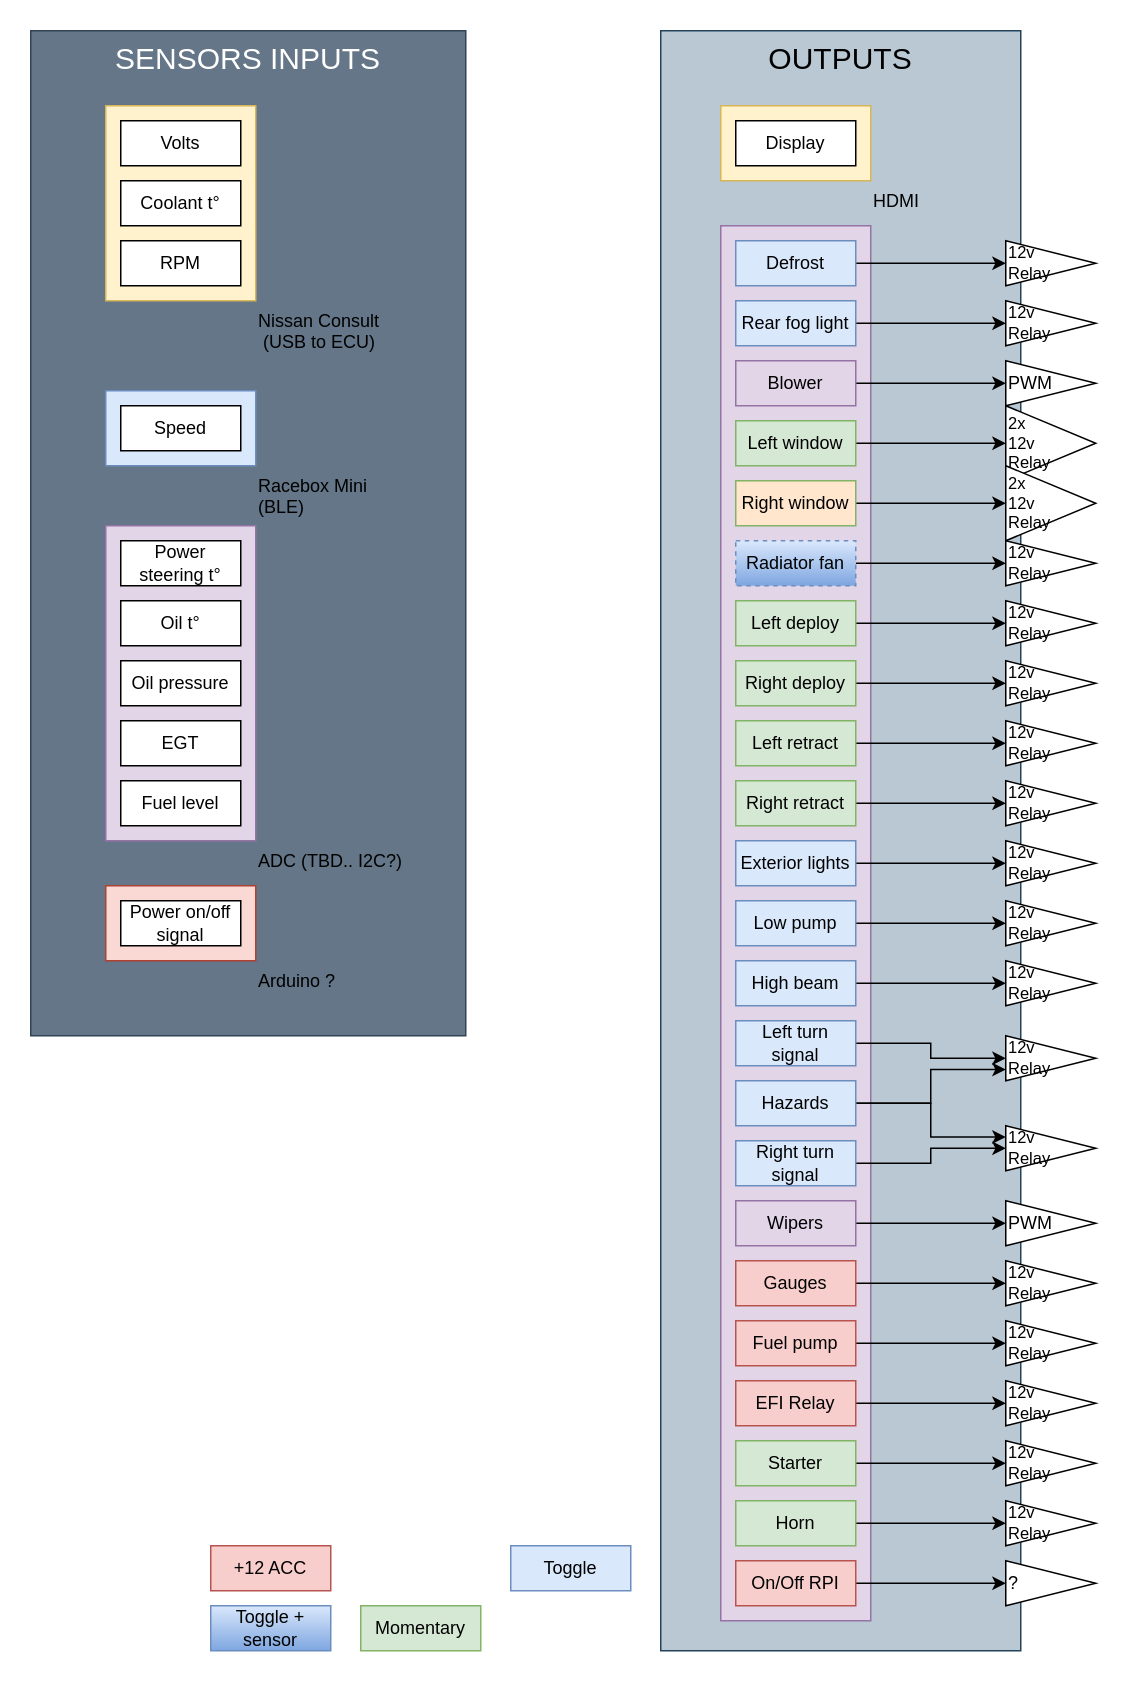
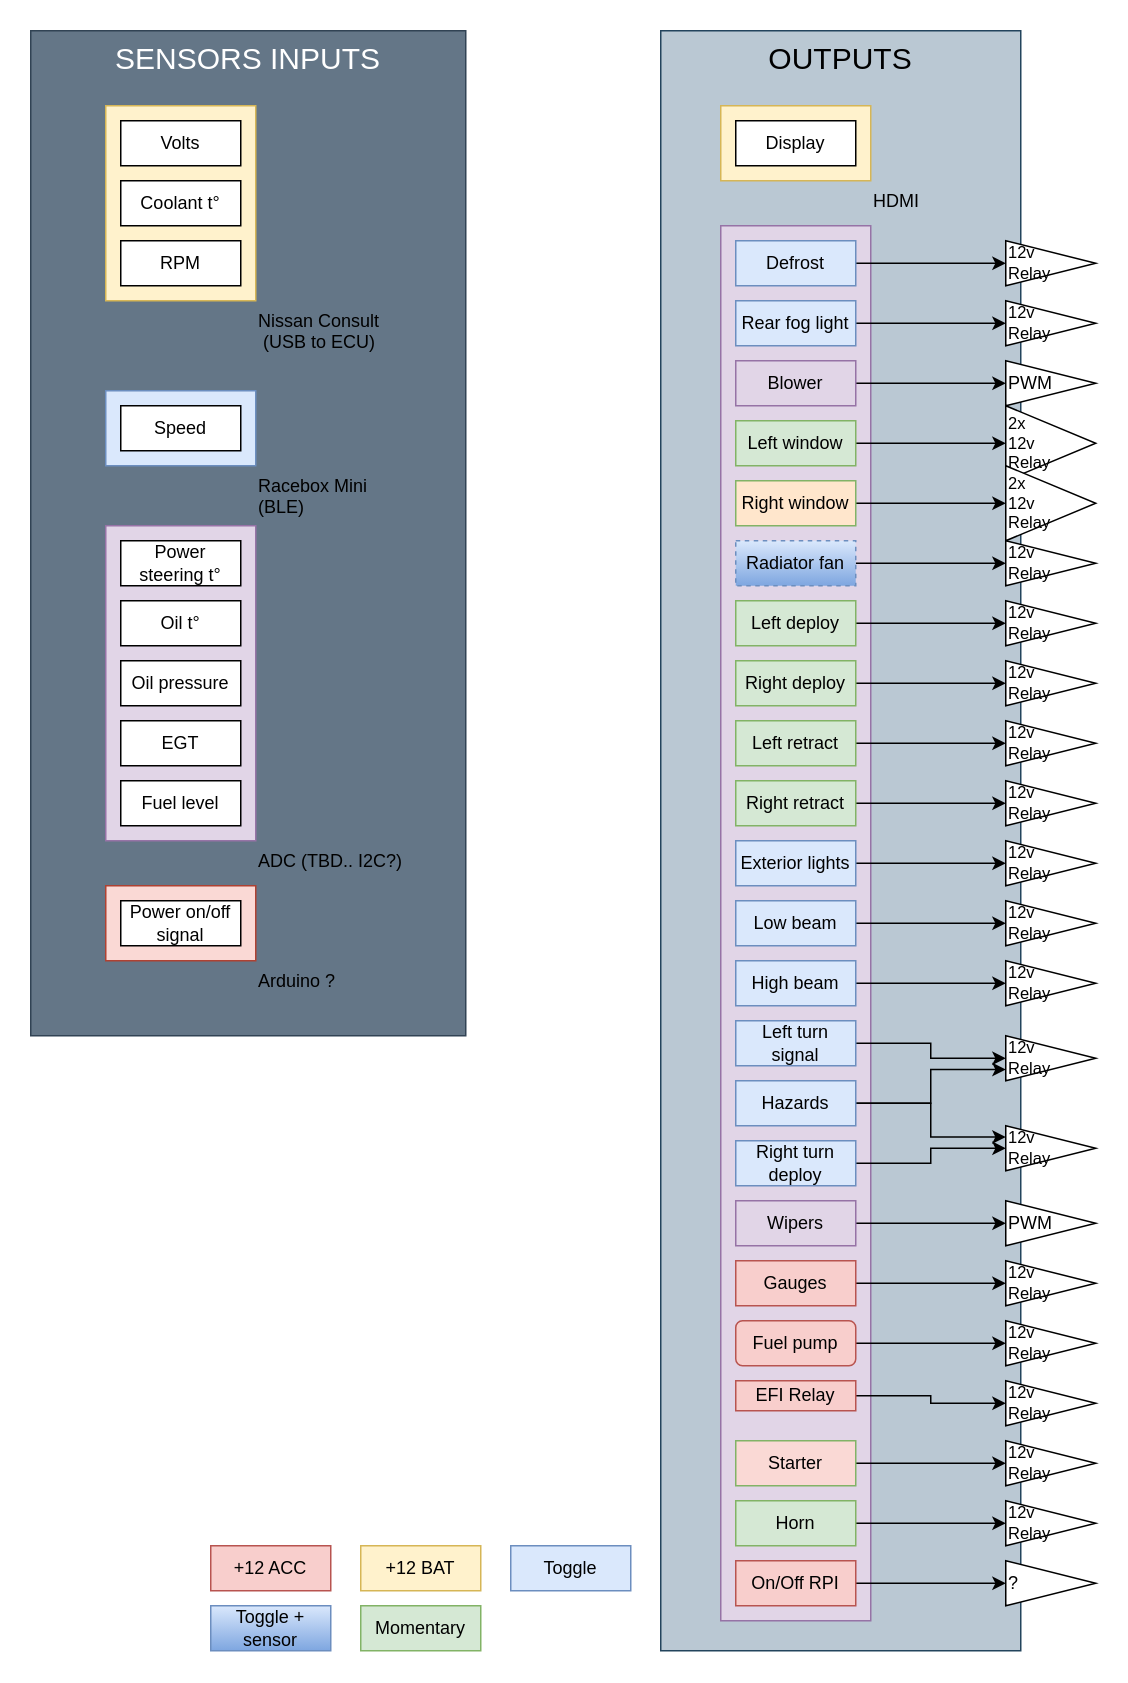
node "Low pump": label "Low pump" -> "Low beam"
node "Right turn signal": label "Right turn signal" -> "Right turn deploy"
node "Fuel pump": shape rectangle -> rounded rectangle
node "EFI Relay": size 120x45 -> 120x30
node "Starter": fillcolor #d5e8d4 -> #fad9d5
node "+12 BAT": added
